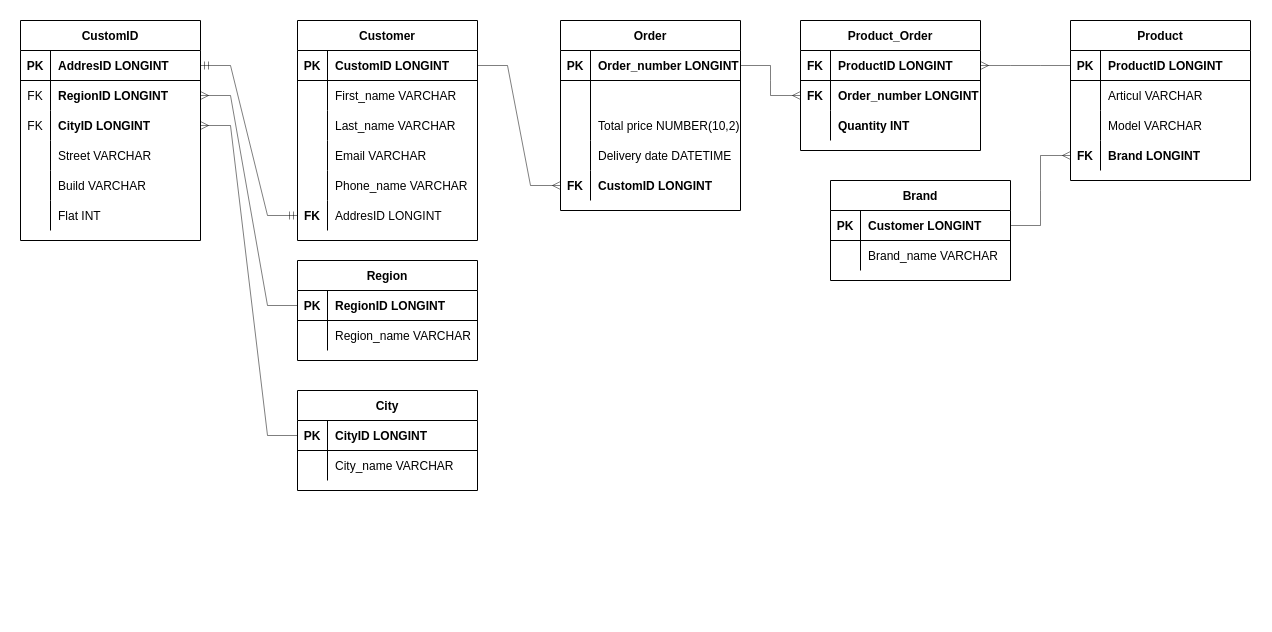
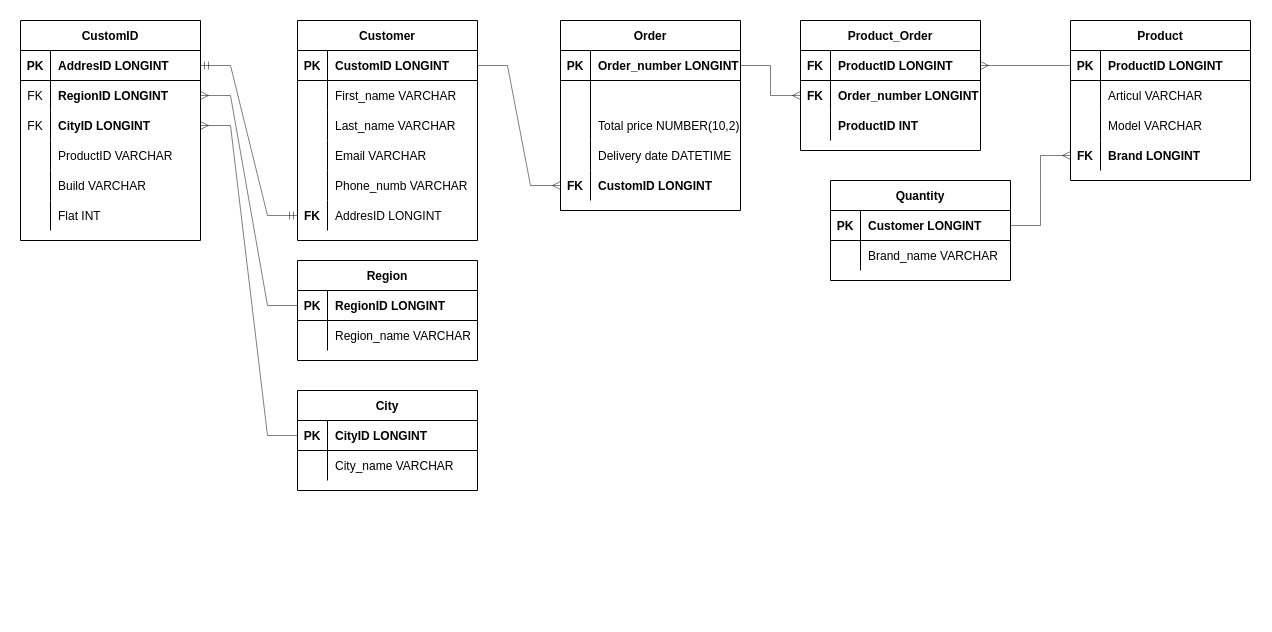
node "Quantity INT": label "Quantity INT" -> "ProductID INT"
node "Street VARCHAR": label "Street VARCHAR" -> "ProductID VARCHAR"
node "Phone_name VARCHAR": label "Phone_name VARCHAR" -> "Phone_numb VARCHAR"
node "Brand": label "Brand" -> "Quantity"
